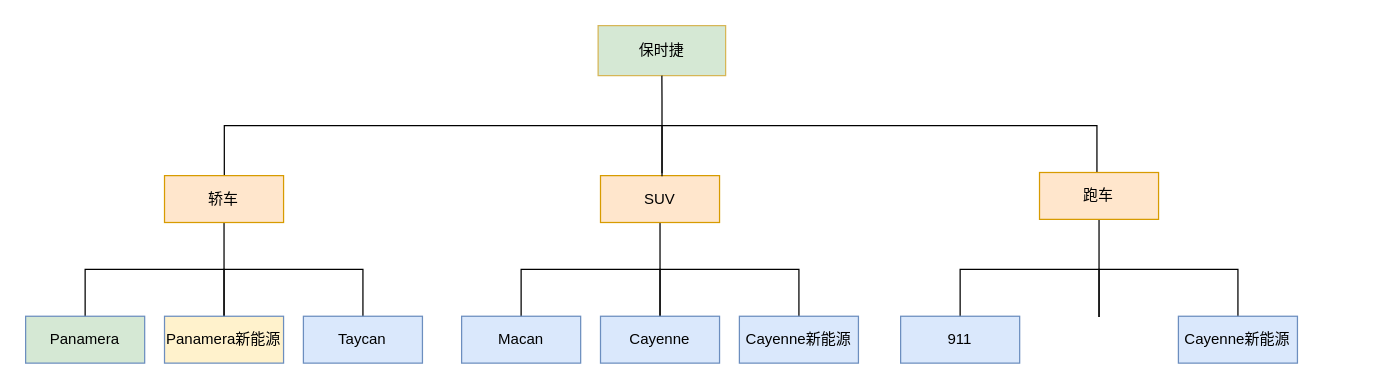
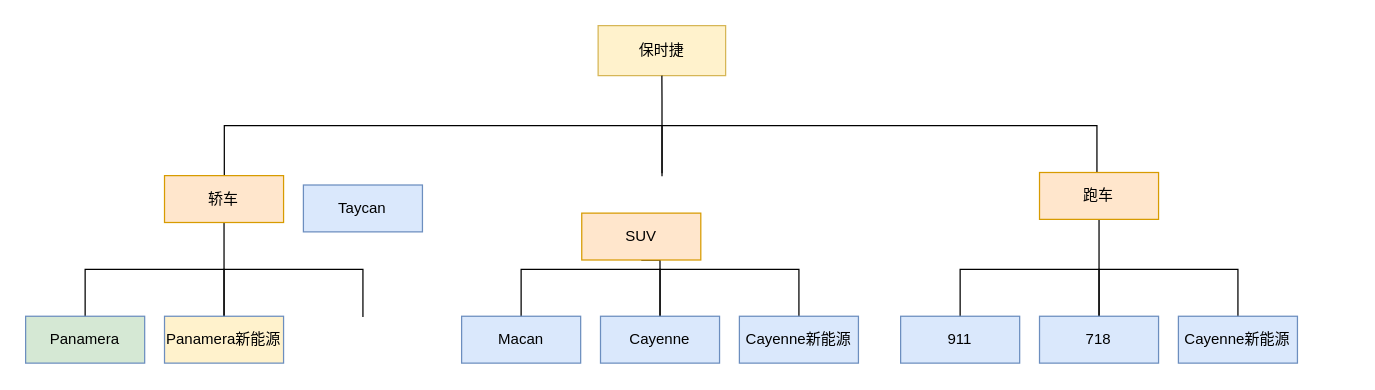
node "保时捷": fillcolor #d5e8d4 -> #fff2cc
node "SUV": moved (660, 199) -> (641, 237)
node "Taycan": moved (363, 340) -> (363, 208)
node "718": added
